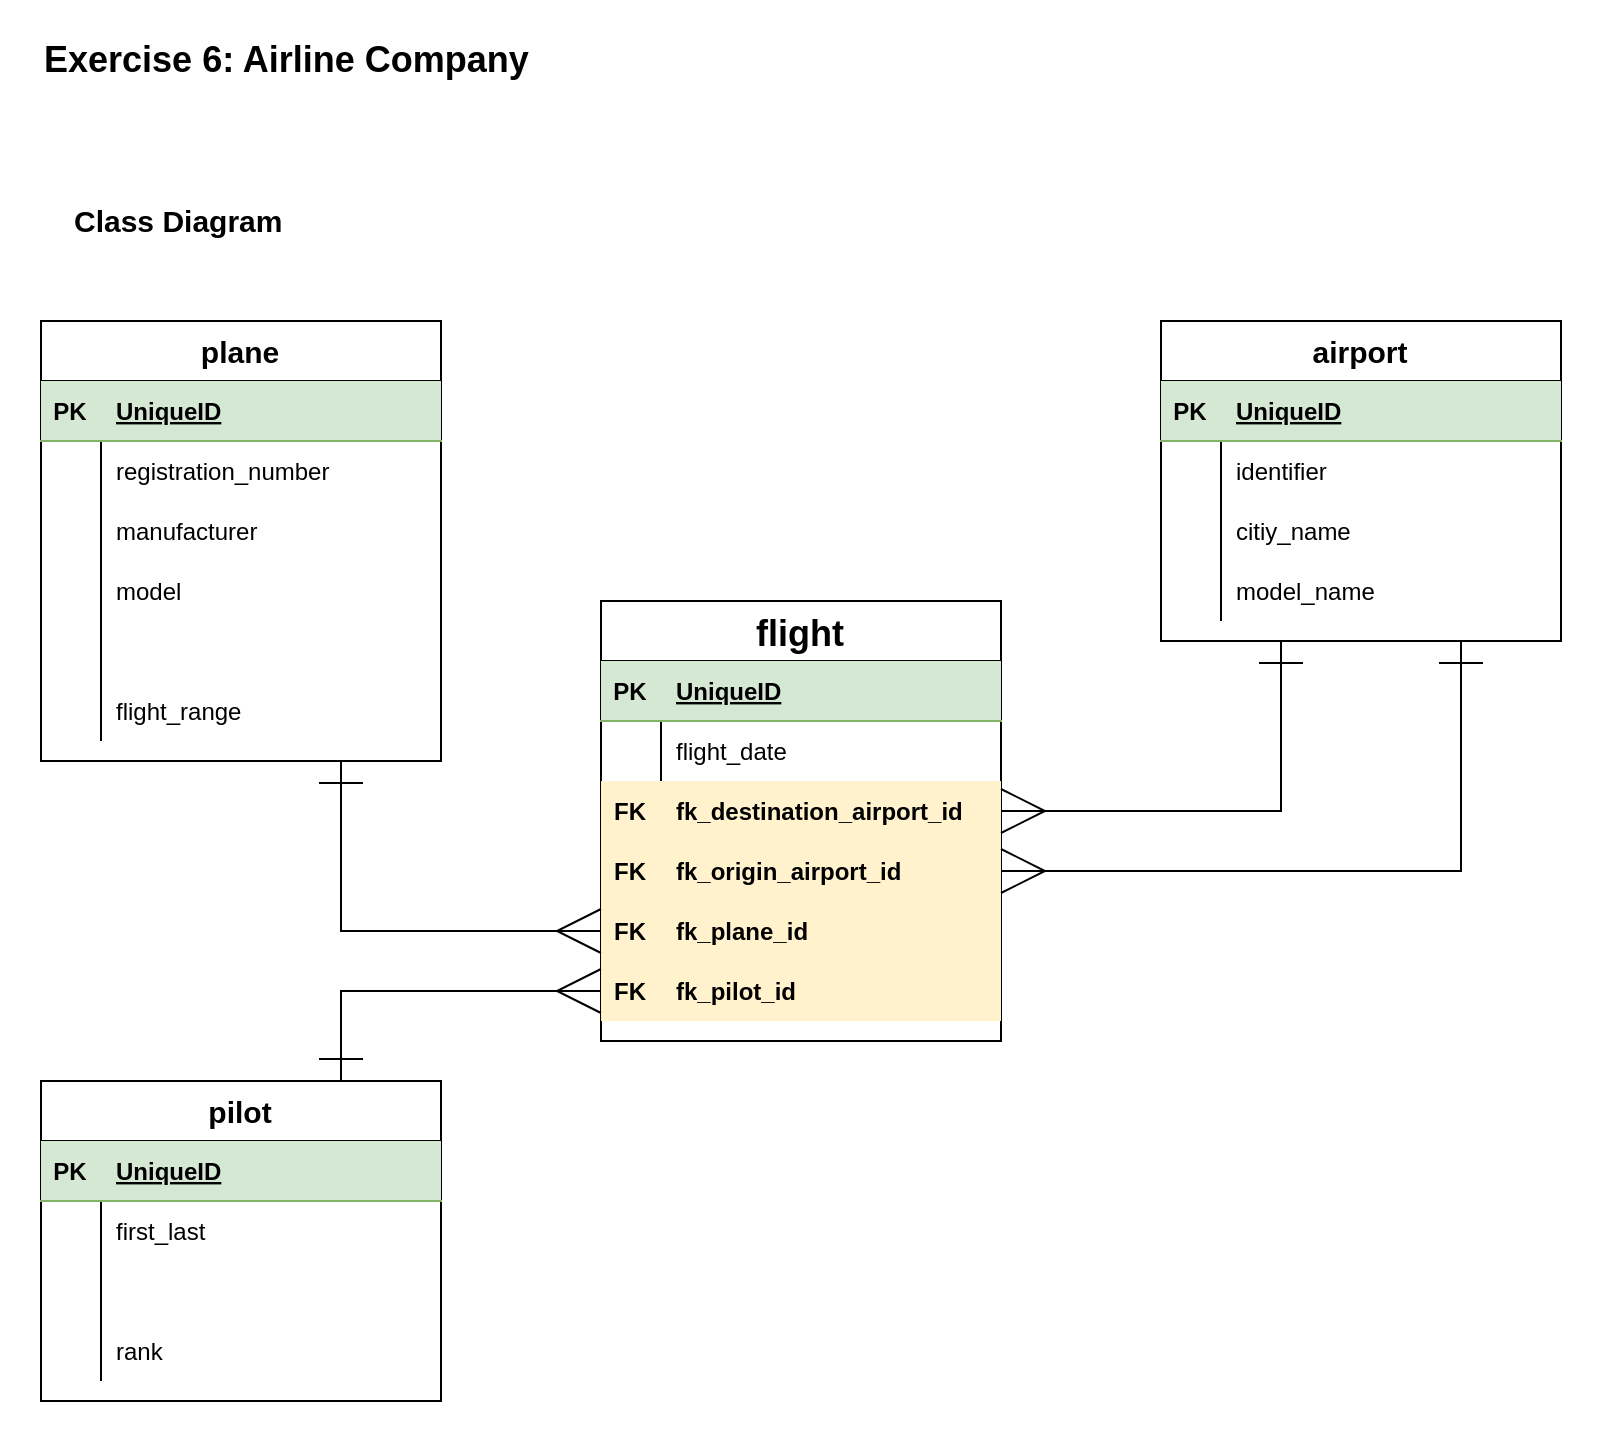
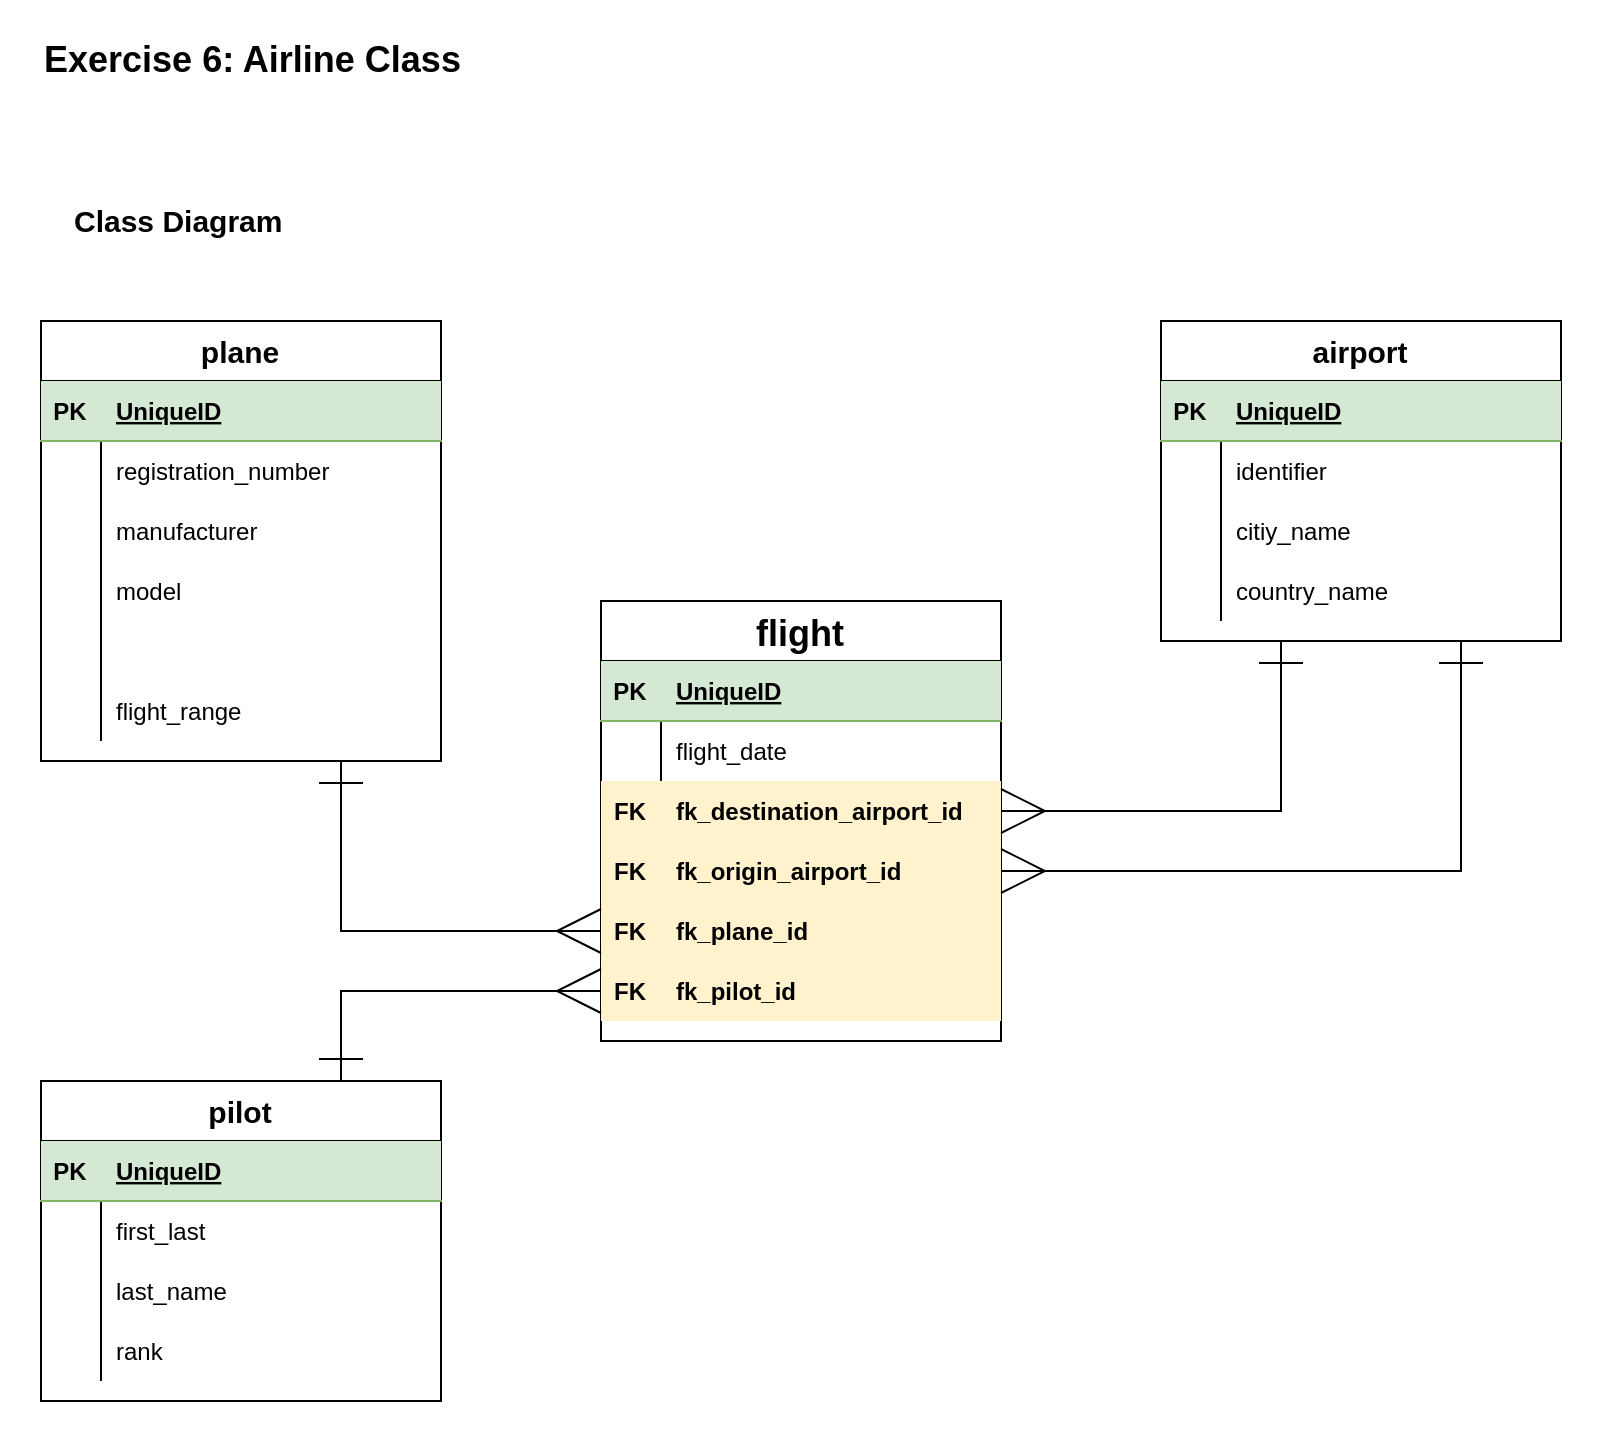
node "Exercise 6: Airline Company": label "Exercise 6: Airline Company" -> "Exercise 6: Airline Class"
node "model_name": label "model_name" -> "country_name"
node "last_name": added
